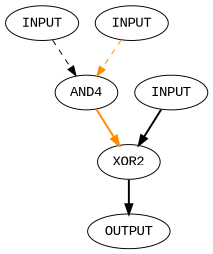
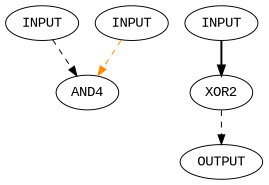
edge "AND4" -> "XOR2": removed
edge "XOR2" -> "OUTPUT": style bold -> dashed
